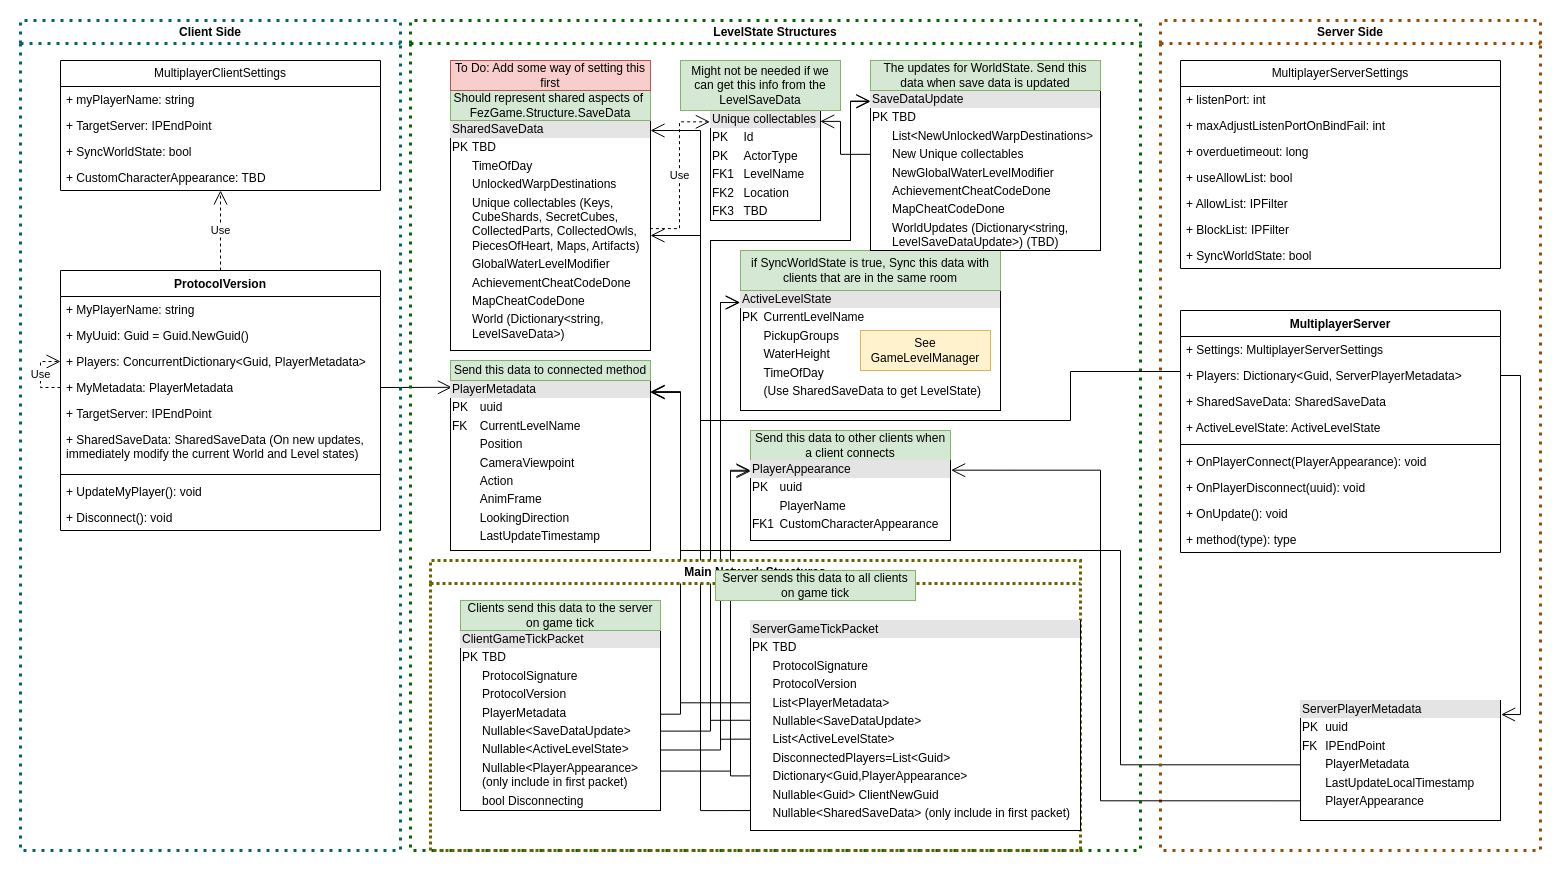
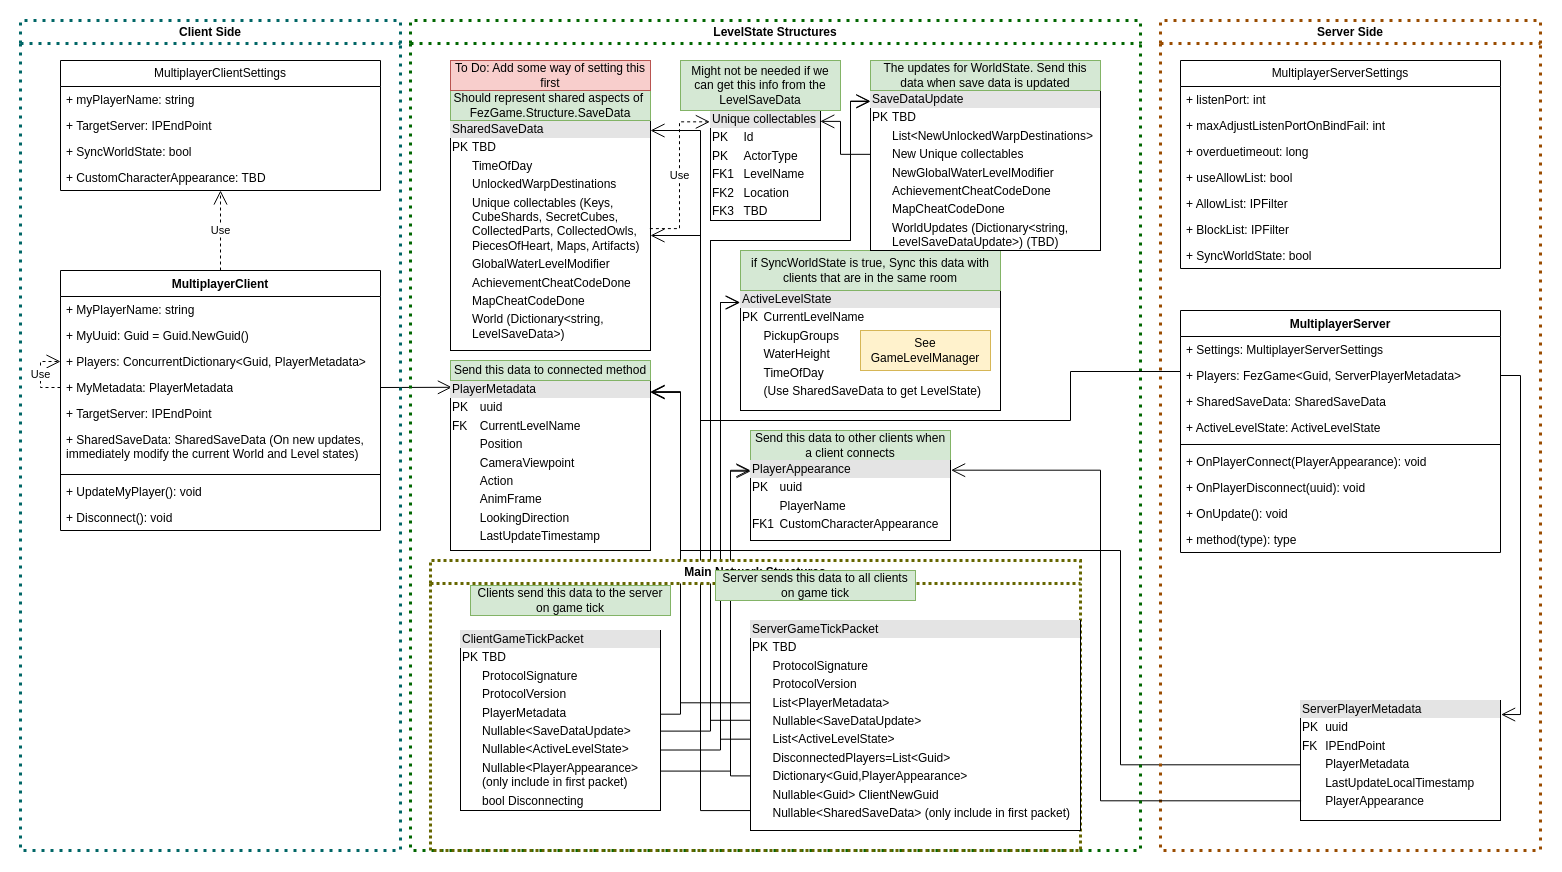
node "ProtocolVersion": label "ProtocolVersion" -> "MultiplayerClient"
node "+ Players: Dictionary<Guid, ServerPlayerMetadata>": label "+ Players: Dictionary<Guid, ServerPlayerMetadata>" -> "+ Players: FezGame<Guid, ServerPlayerMetadata>"
node "Clients send this data to the server on game tick": moved (561, 616) -> (571, 601)
